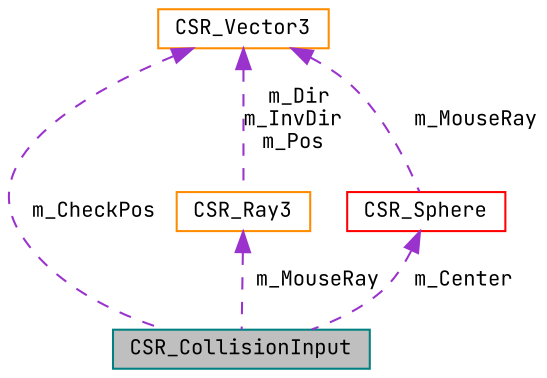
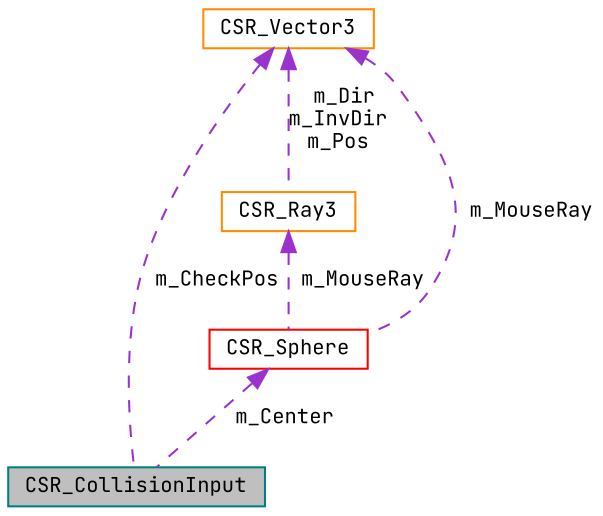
edge "CSR_CollisionInput" -> "CSR_Ray3": now "CSR_Sphere" -> "CSR_Ray3"
